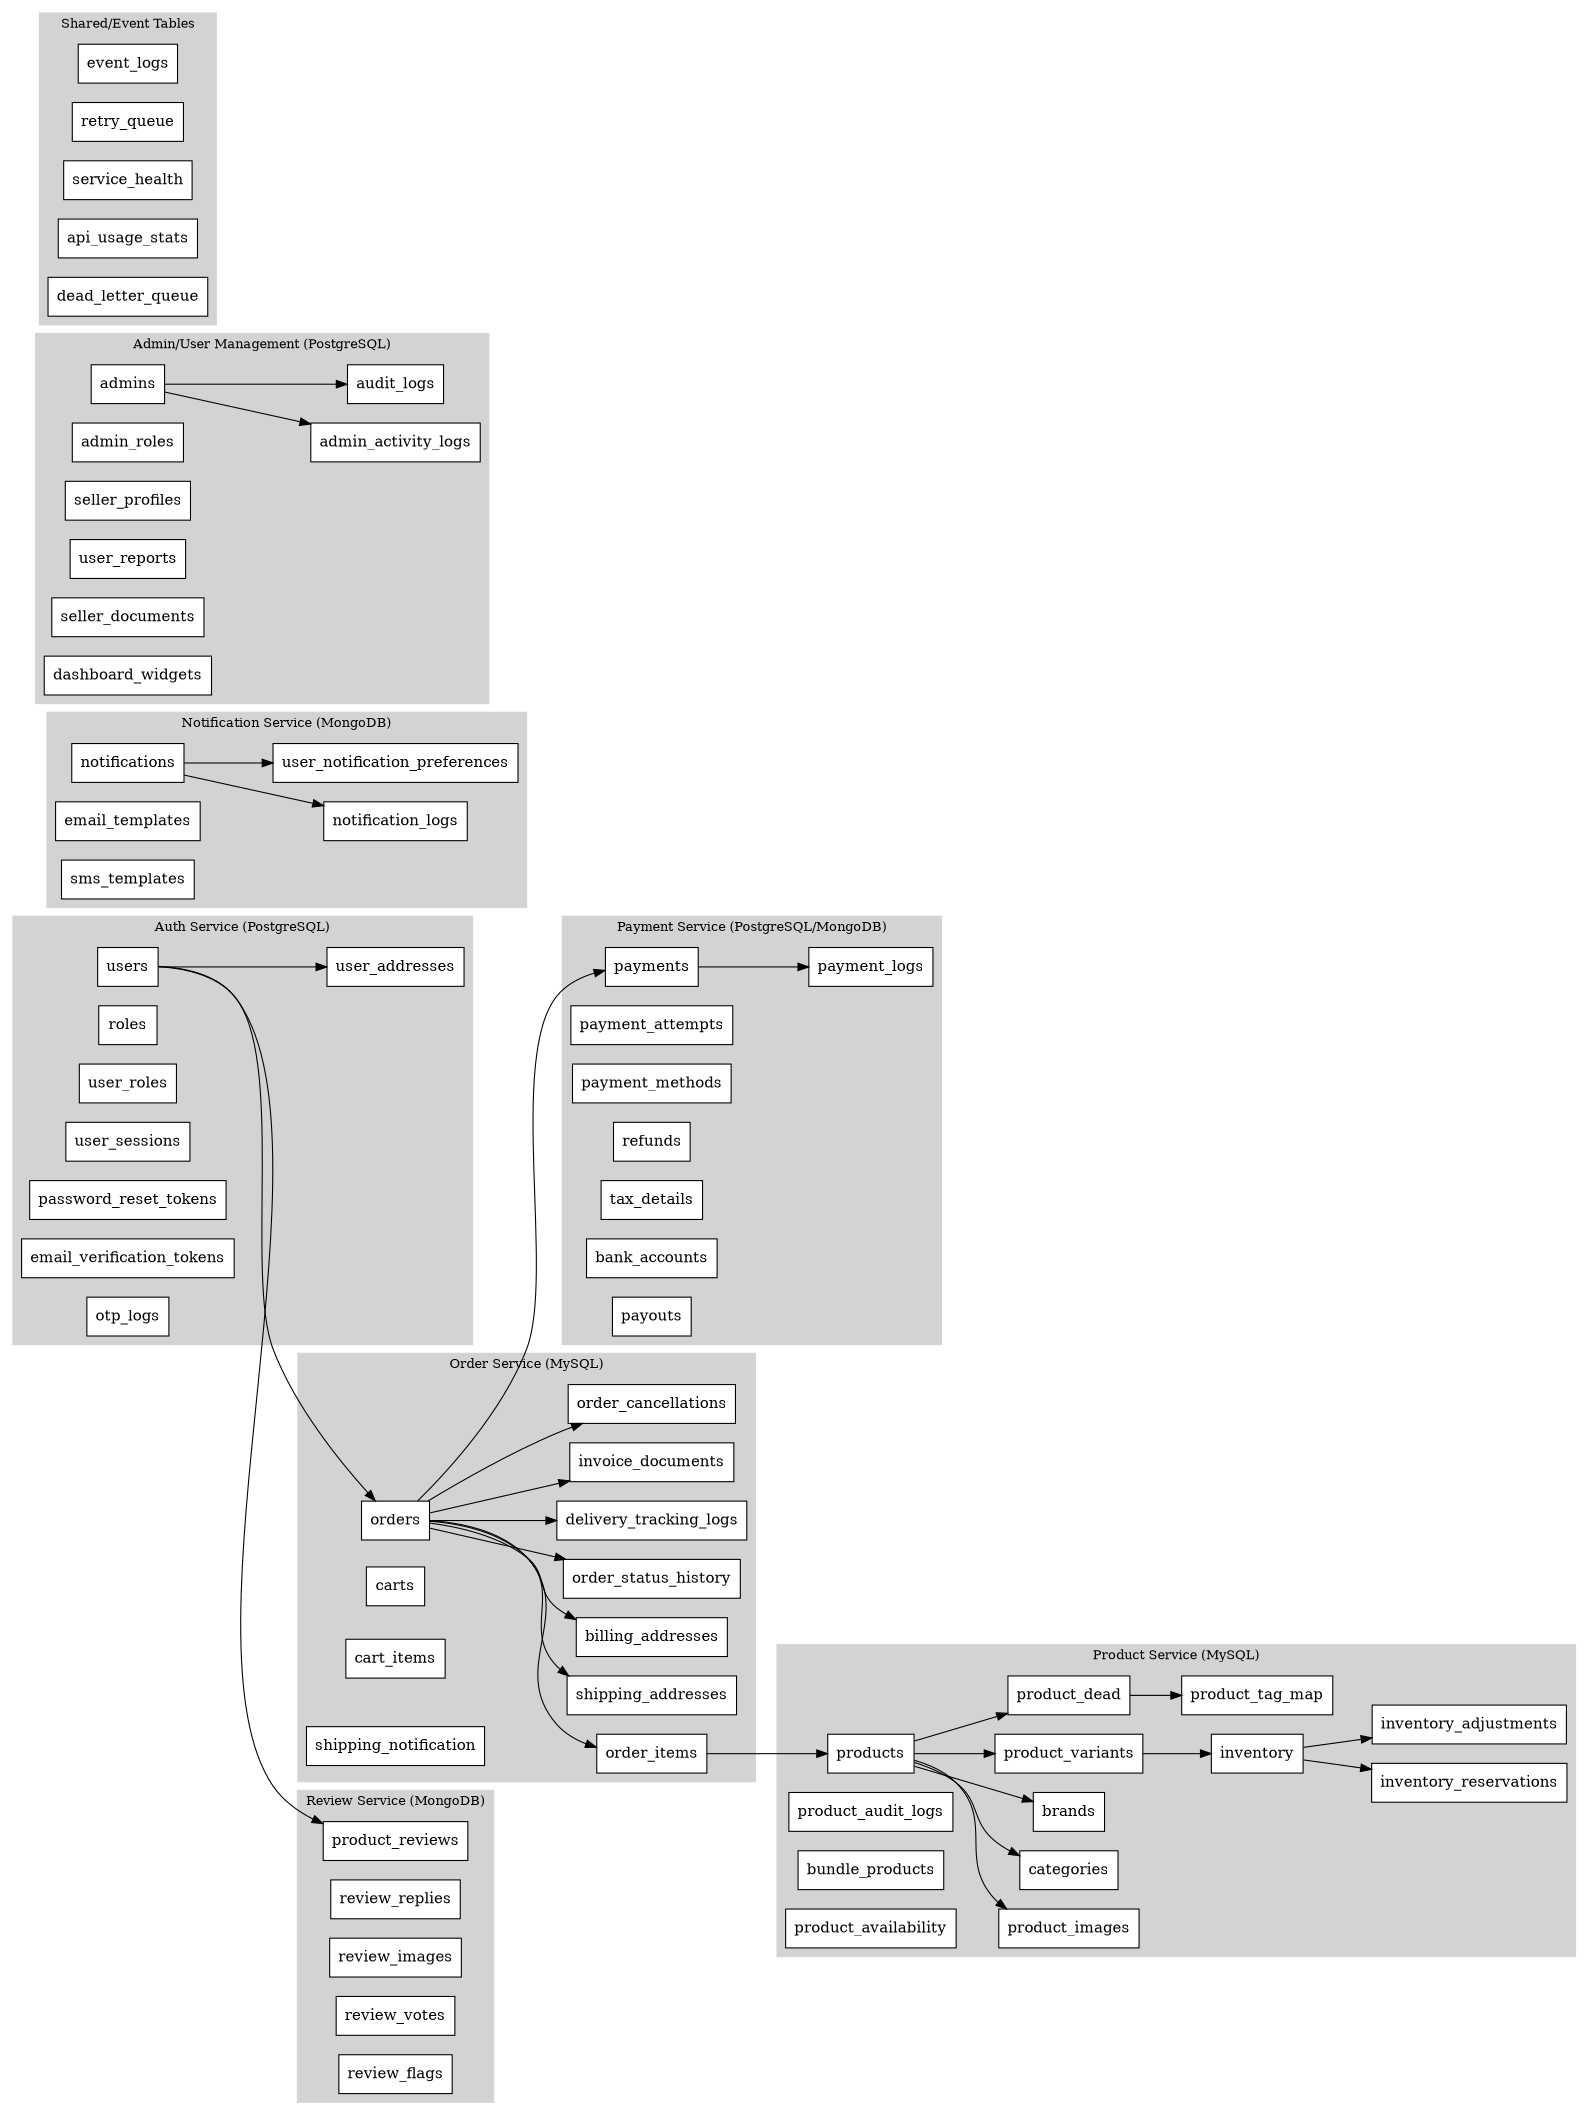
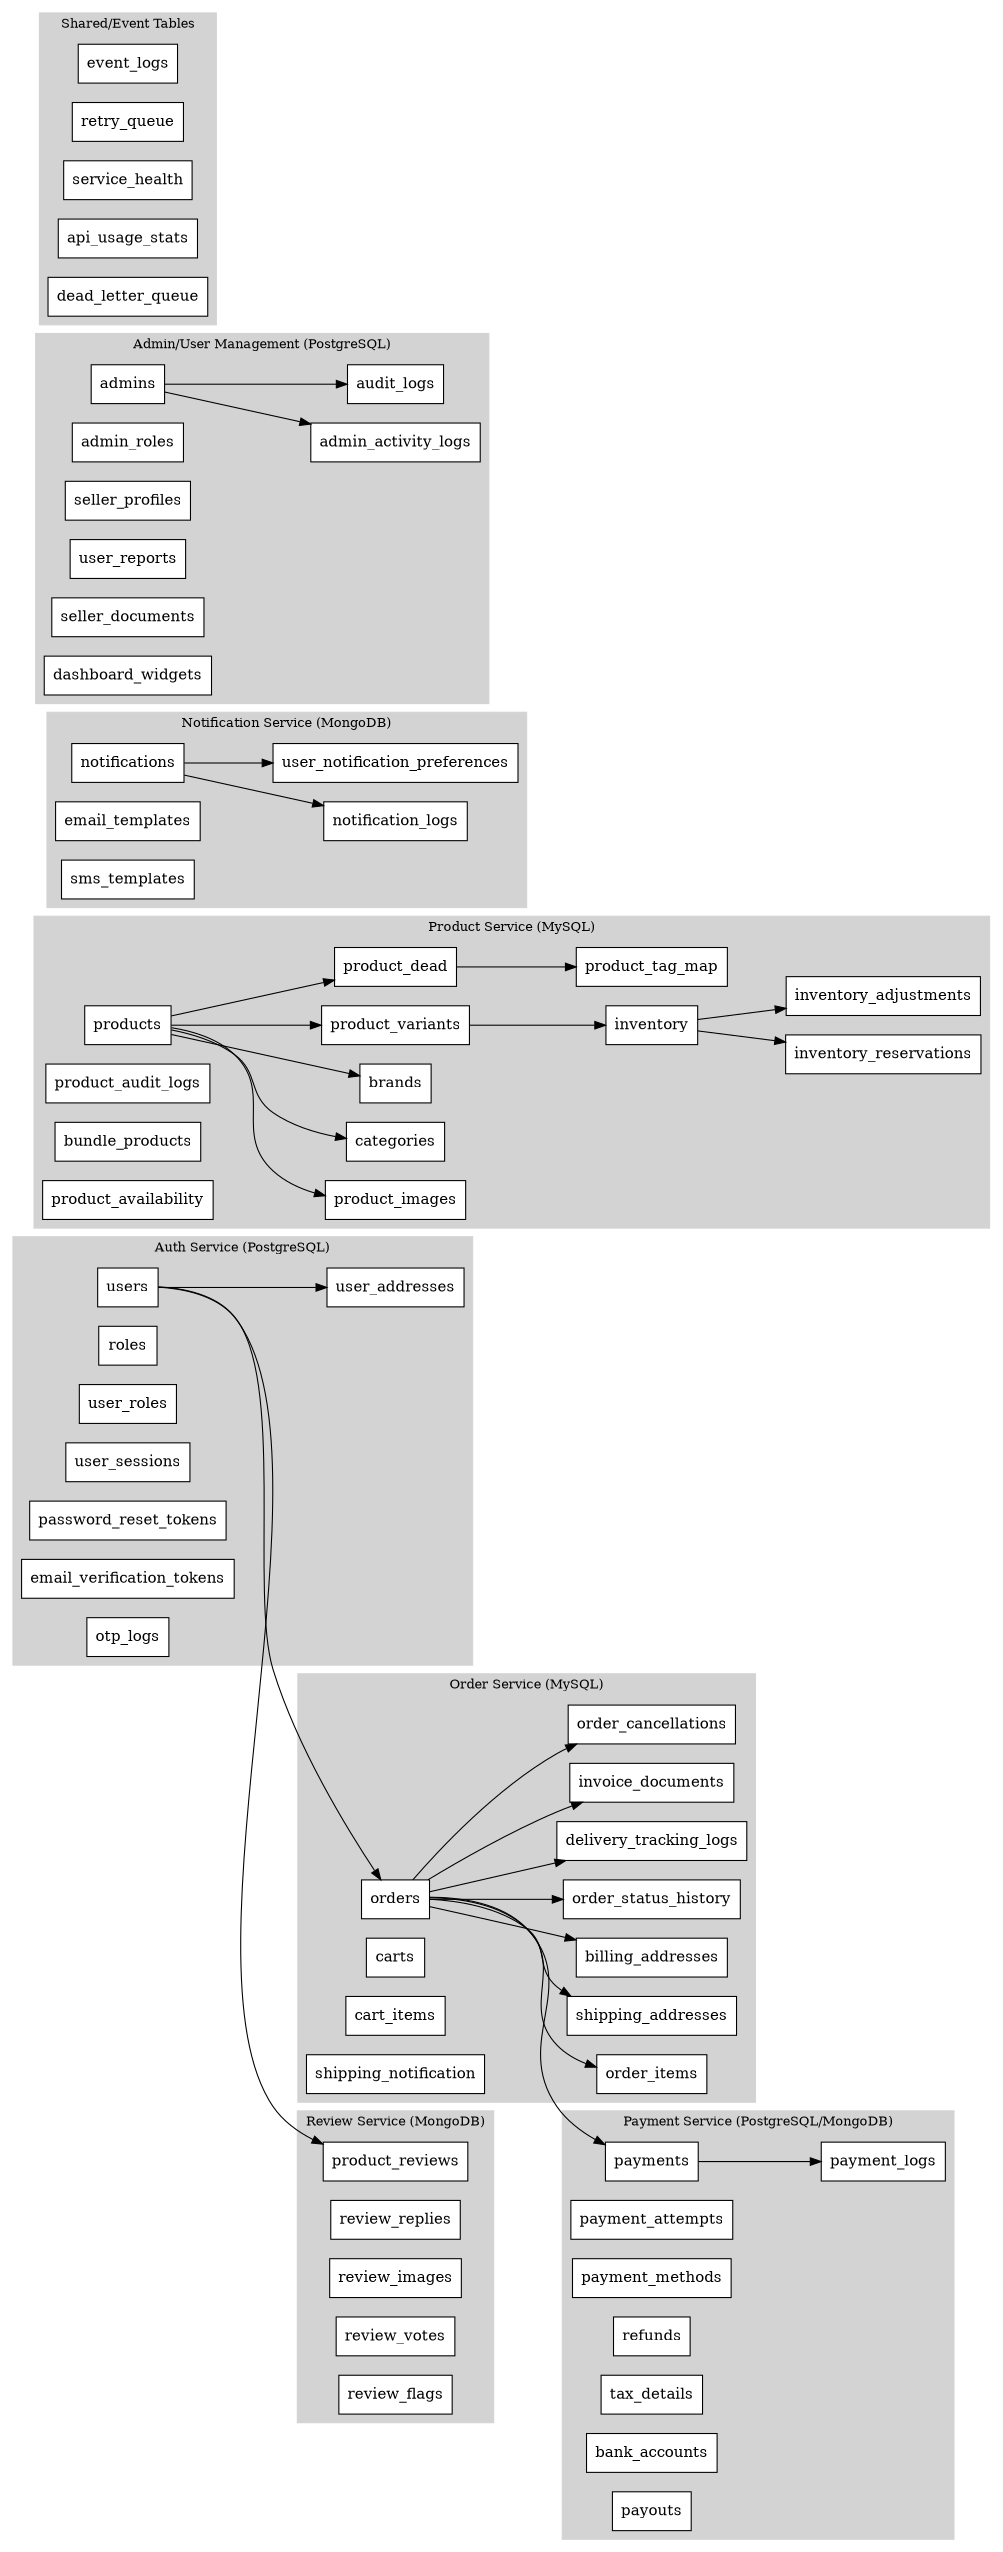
edge "order_items" -> "products": removed
